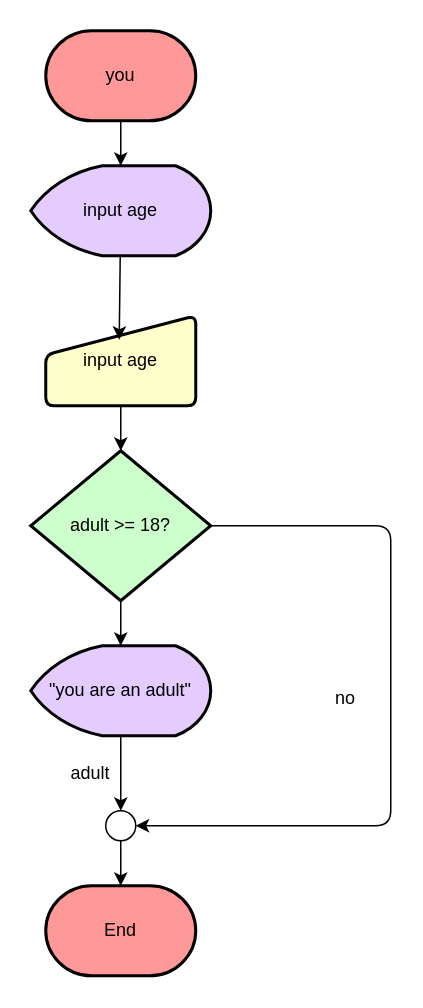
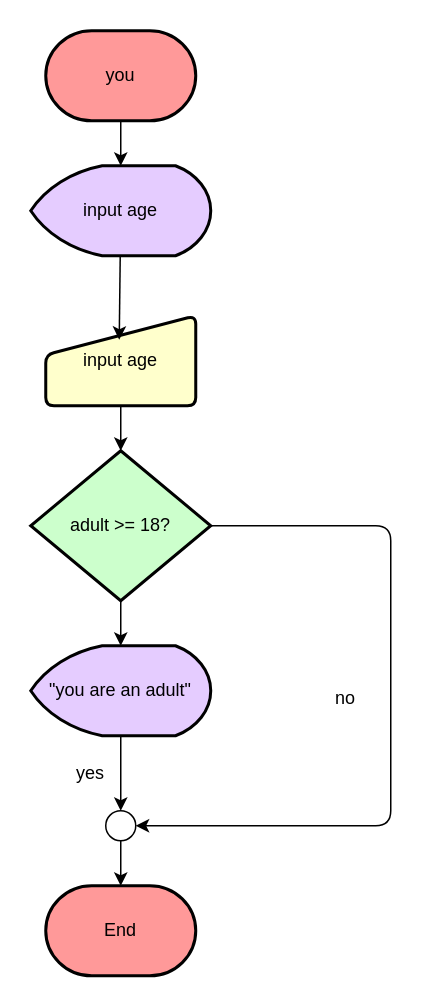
node "adult": label "adult" -> "yes"
